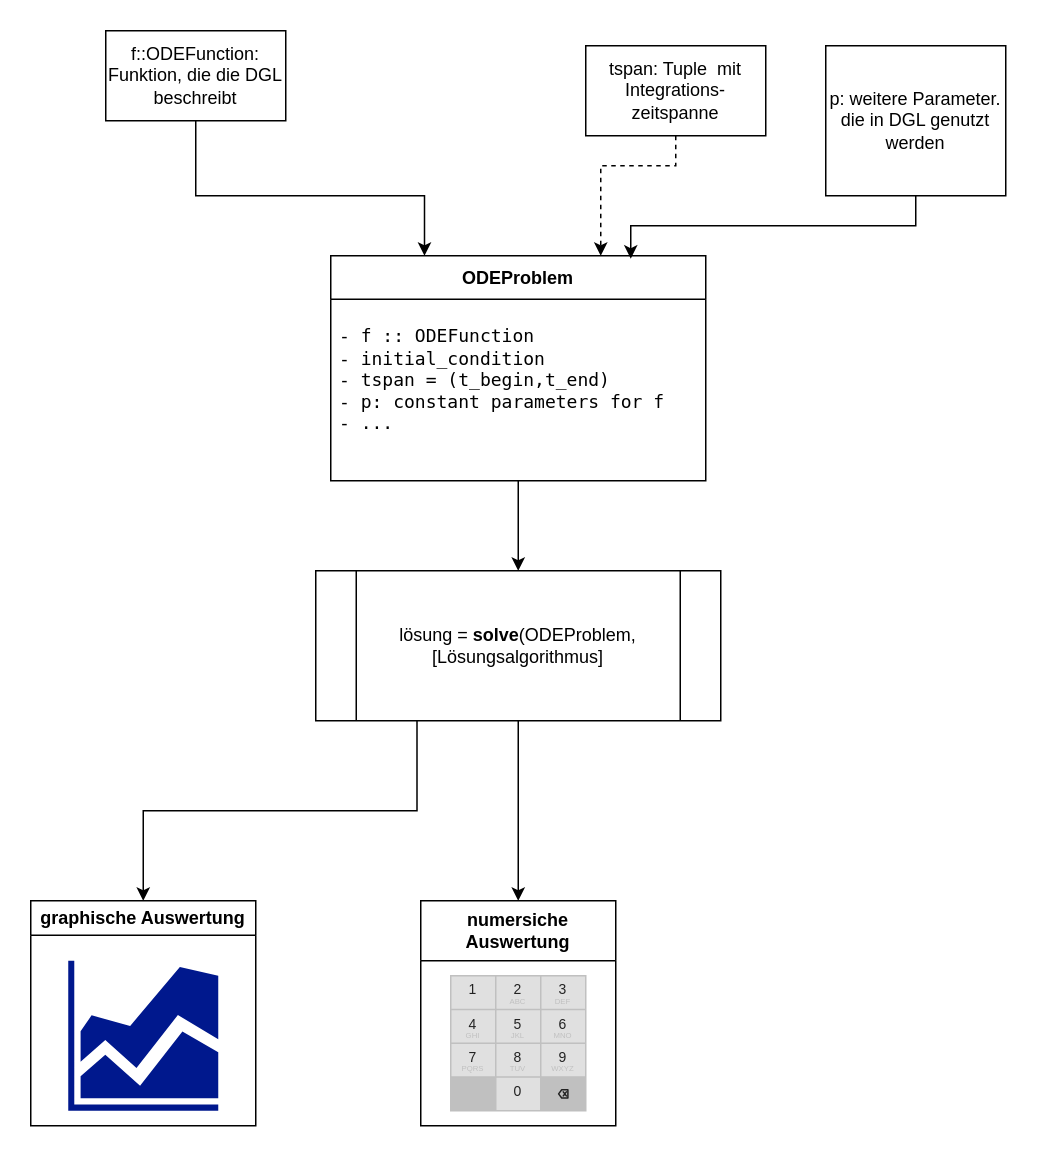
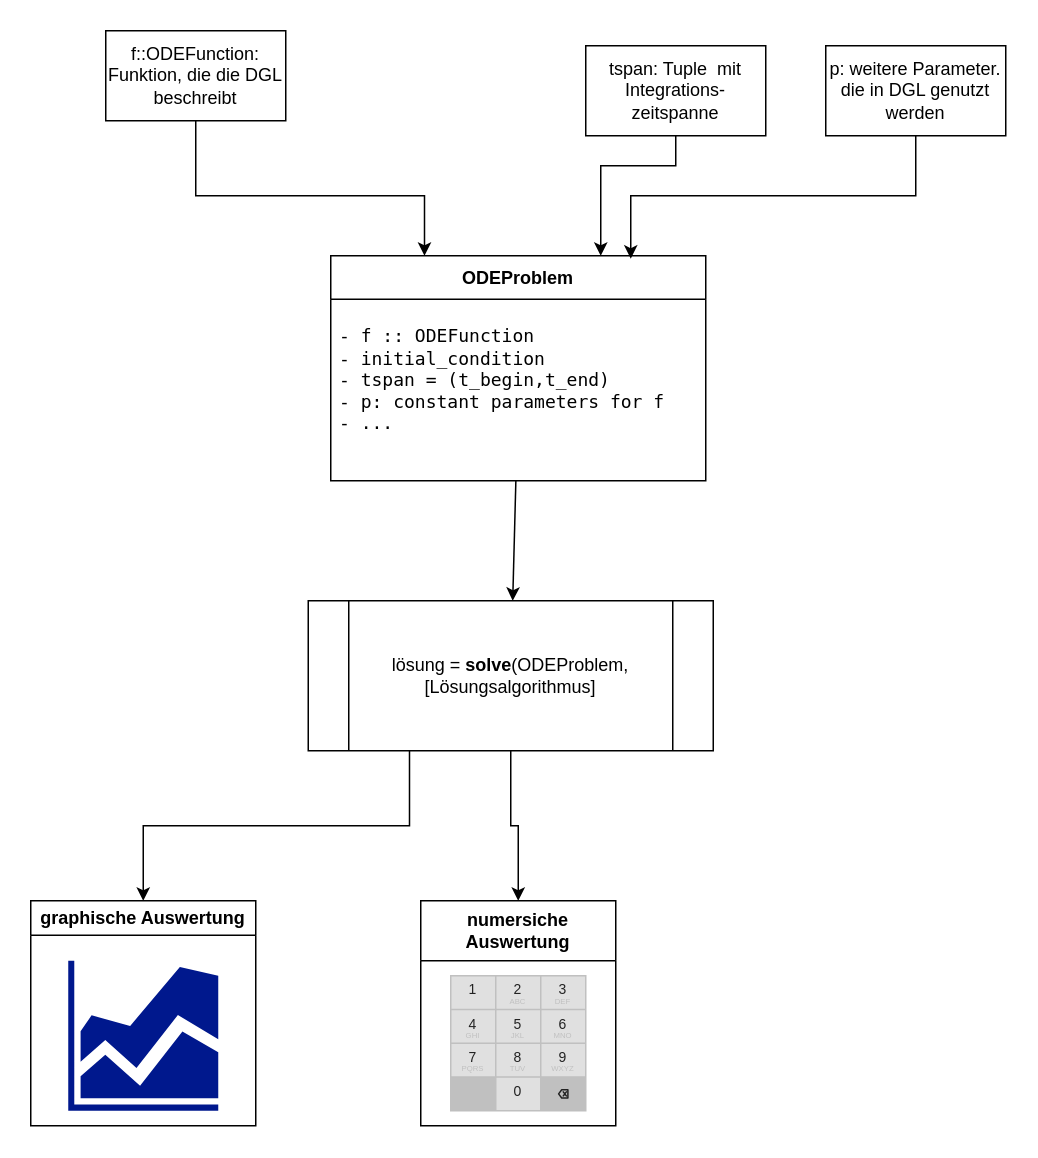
node "p: weitere Parameter. die in DGL genutzt werden": size 180x150 -> 180x90
edge "tspan: Tuple mit Integrations-zeitspanne" -> "ODEProblem": style dashed -> solid
node "lösung = solve(ODEProblem, [Lösungsalgorithmus]": moved (518, 646) -> (511, 676)
